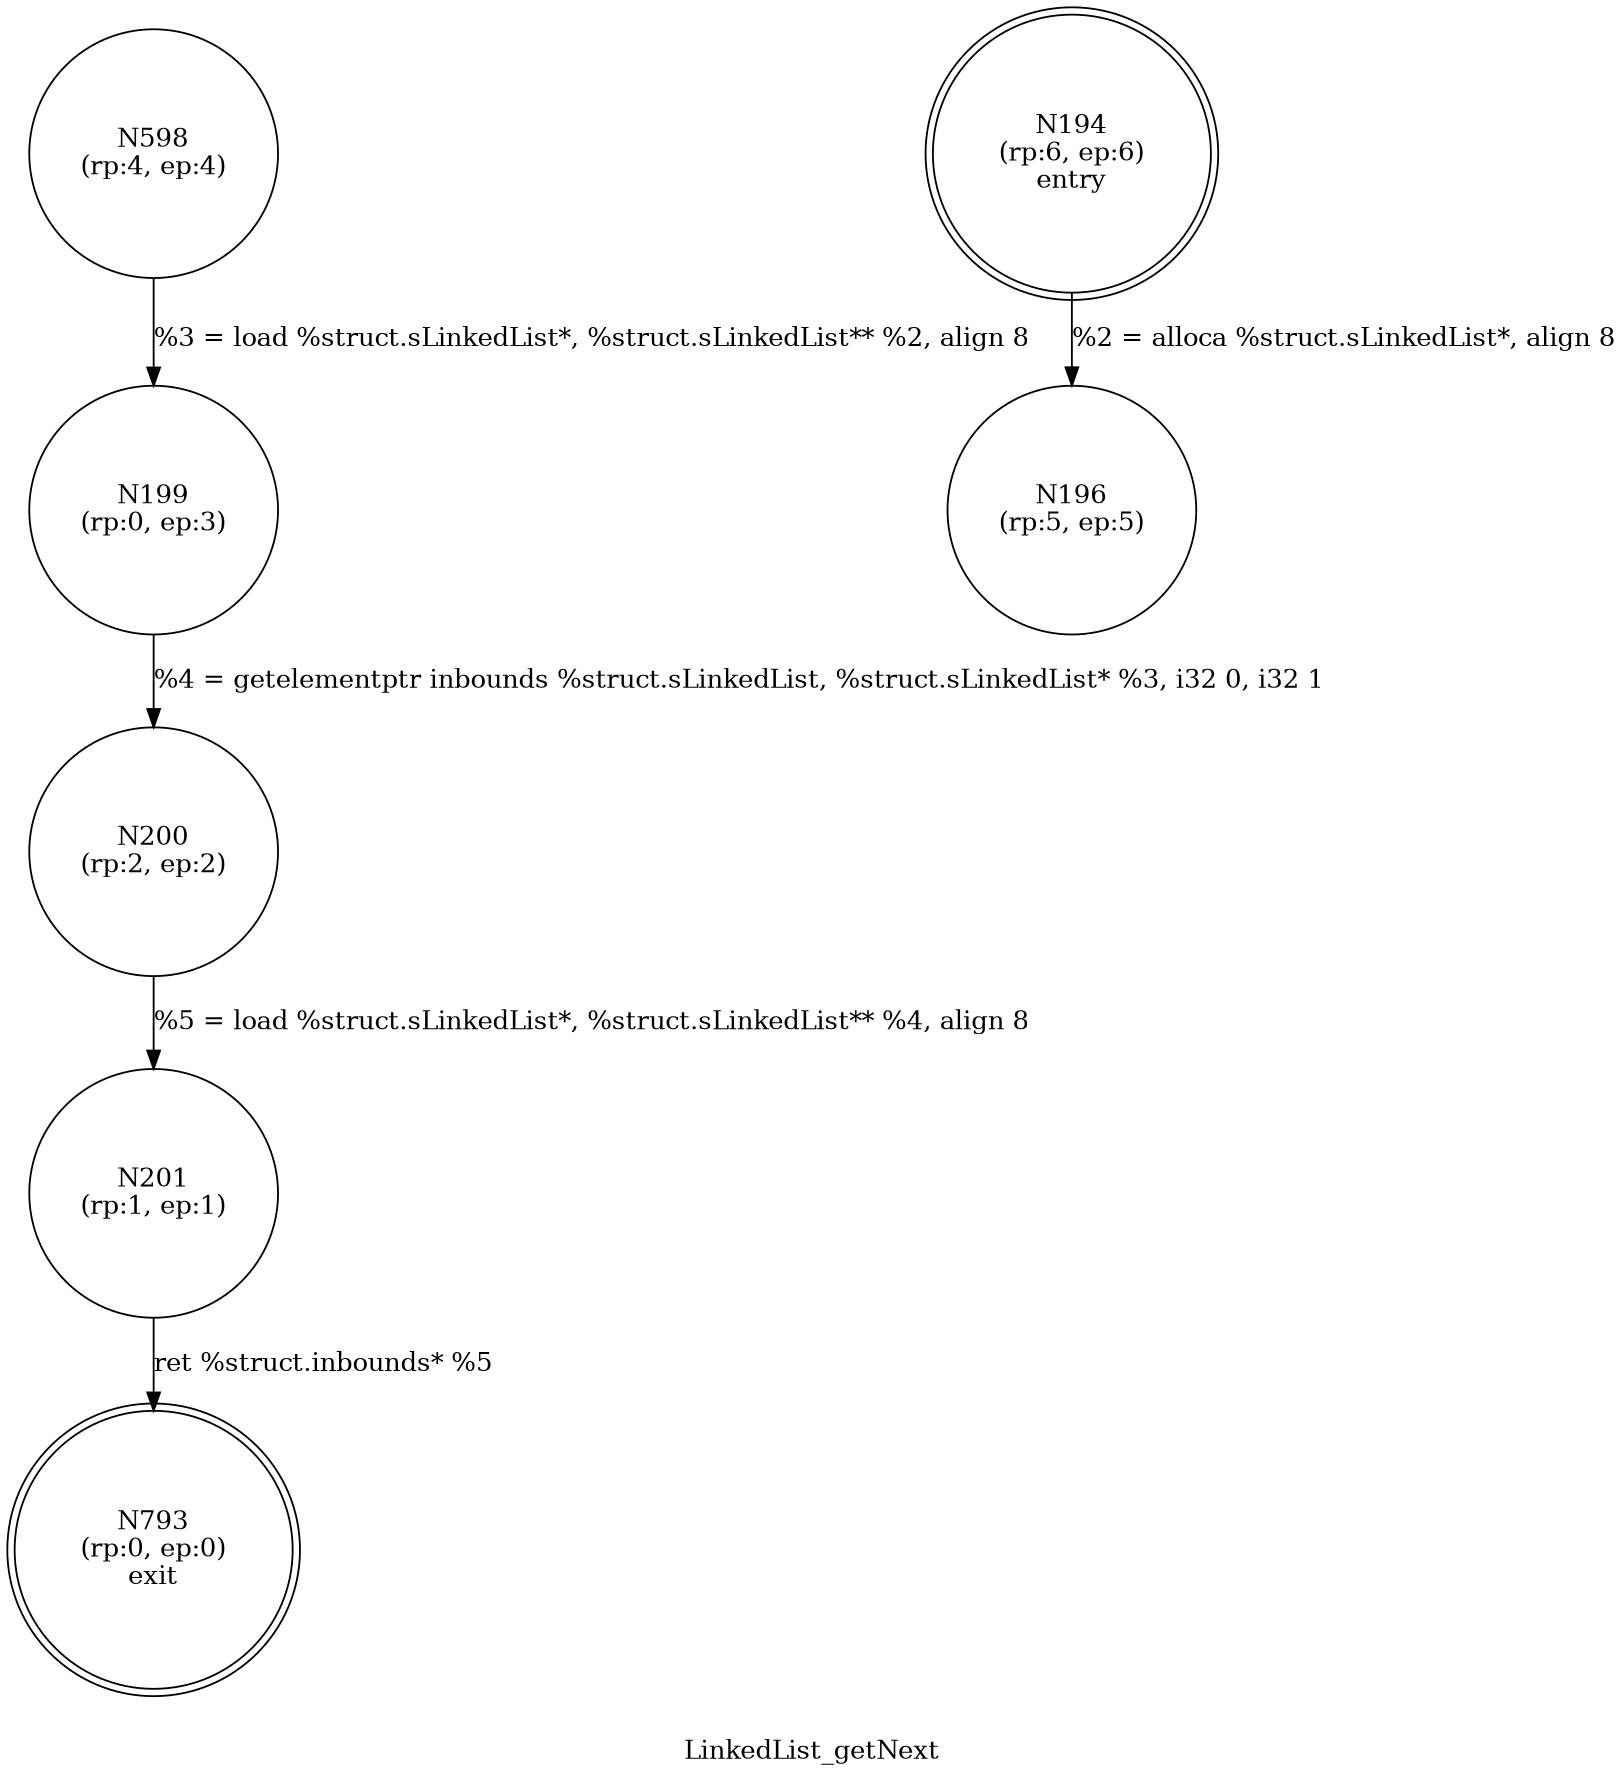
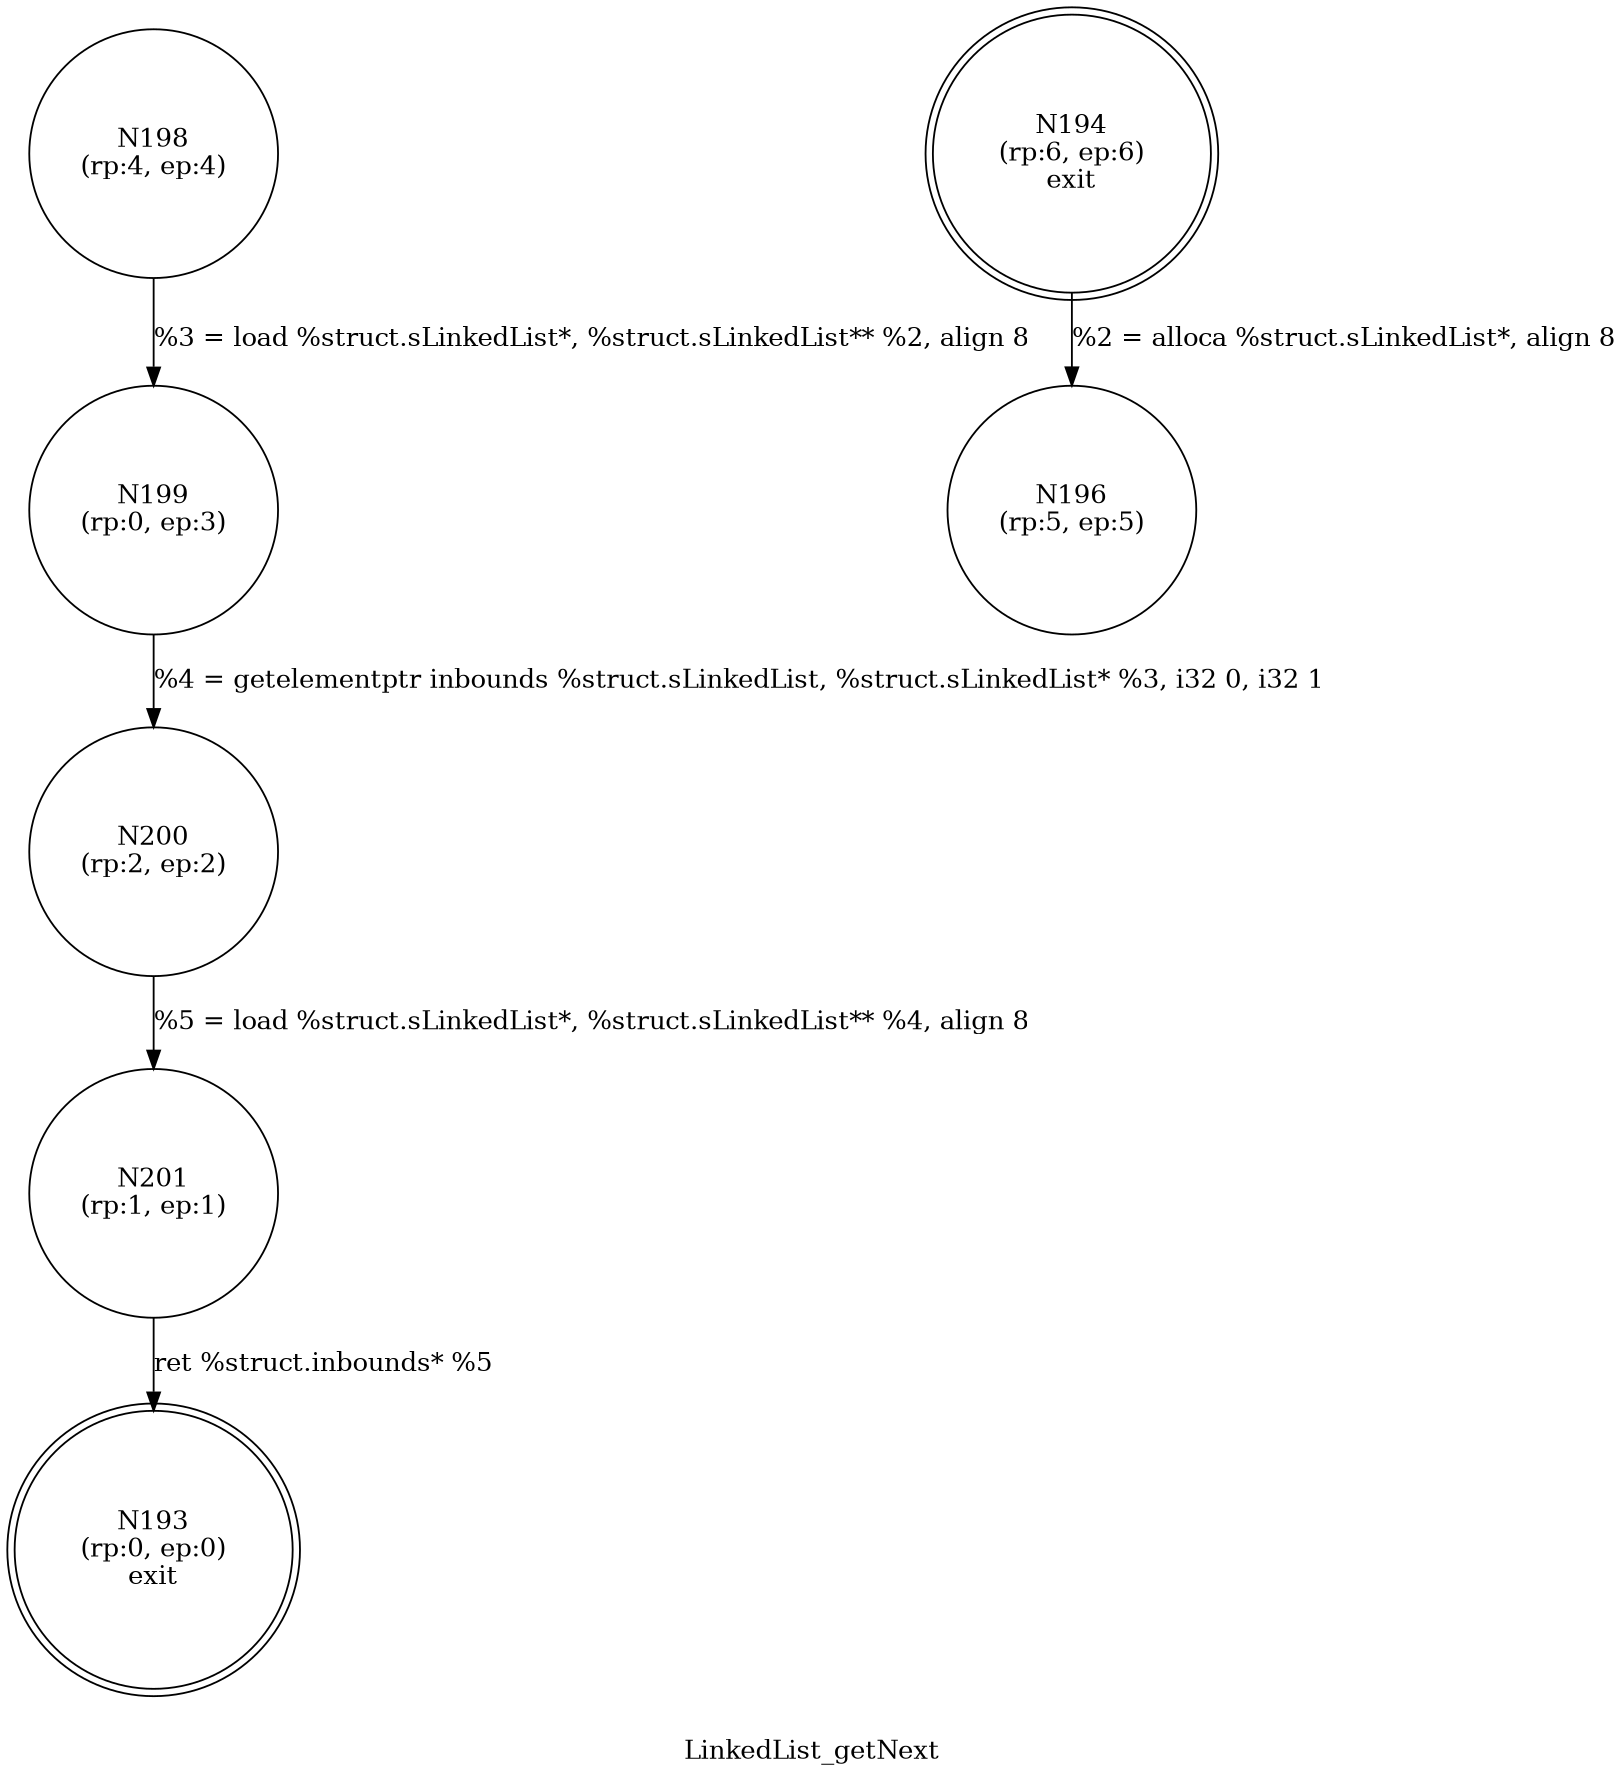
node "N598 (rp:4, ep:4)": label "N598 (rp:4, ep:4)" -> "N198 (rp:4, ep:4)"
node "N194 (rp:6, ep:6) entry": label "N194 (rp:6, ep:6) entry" -> "N194 (rp:6, ep:6) exit"
node "N793 (rp:0, ep:0) exit": label "N793 (rp:0, ep:0) exit" -> "N193 (rp:0, ep:0) exit"
